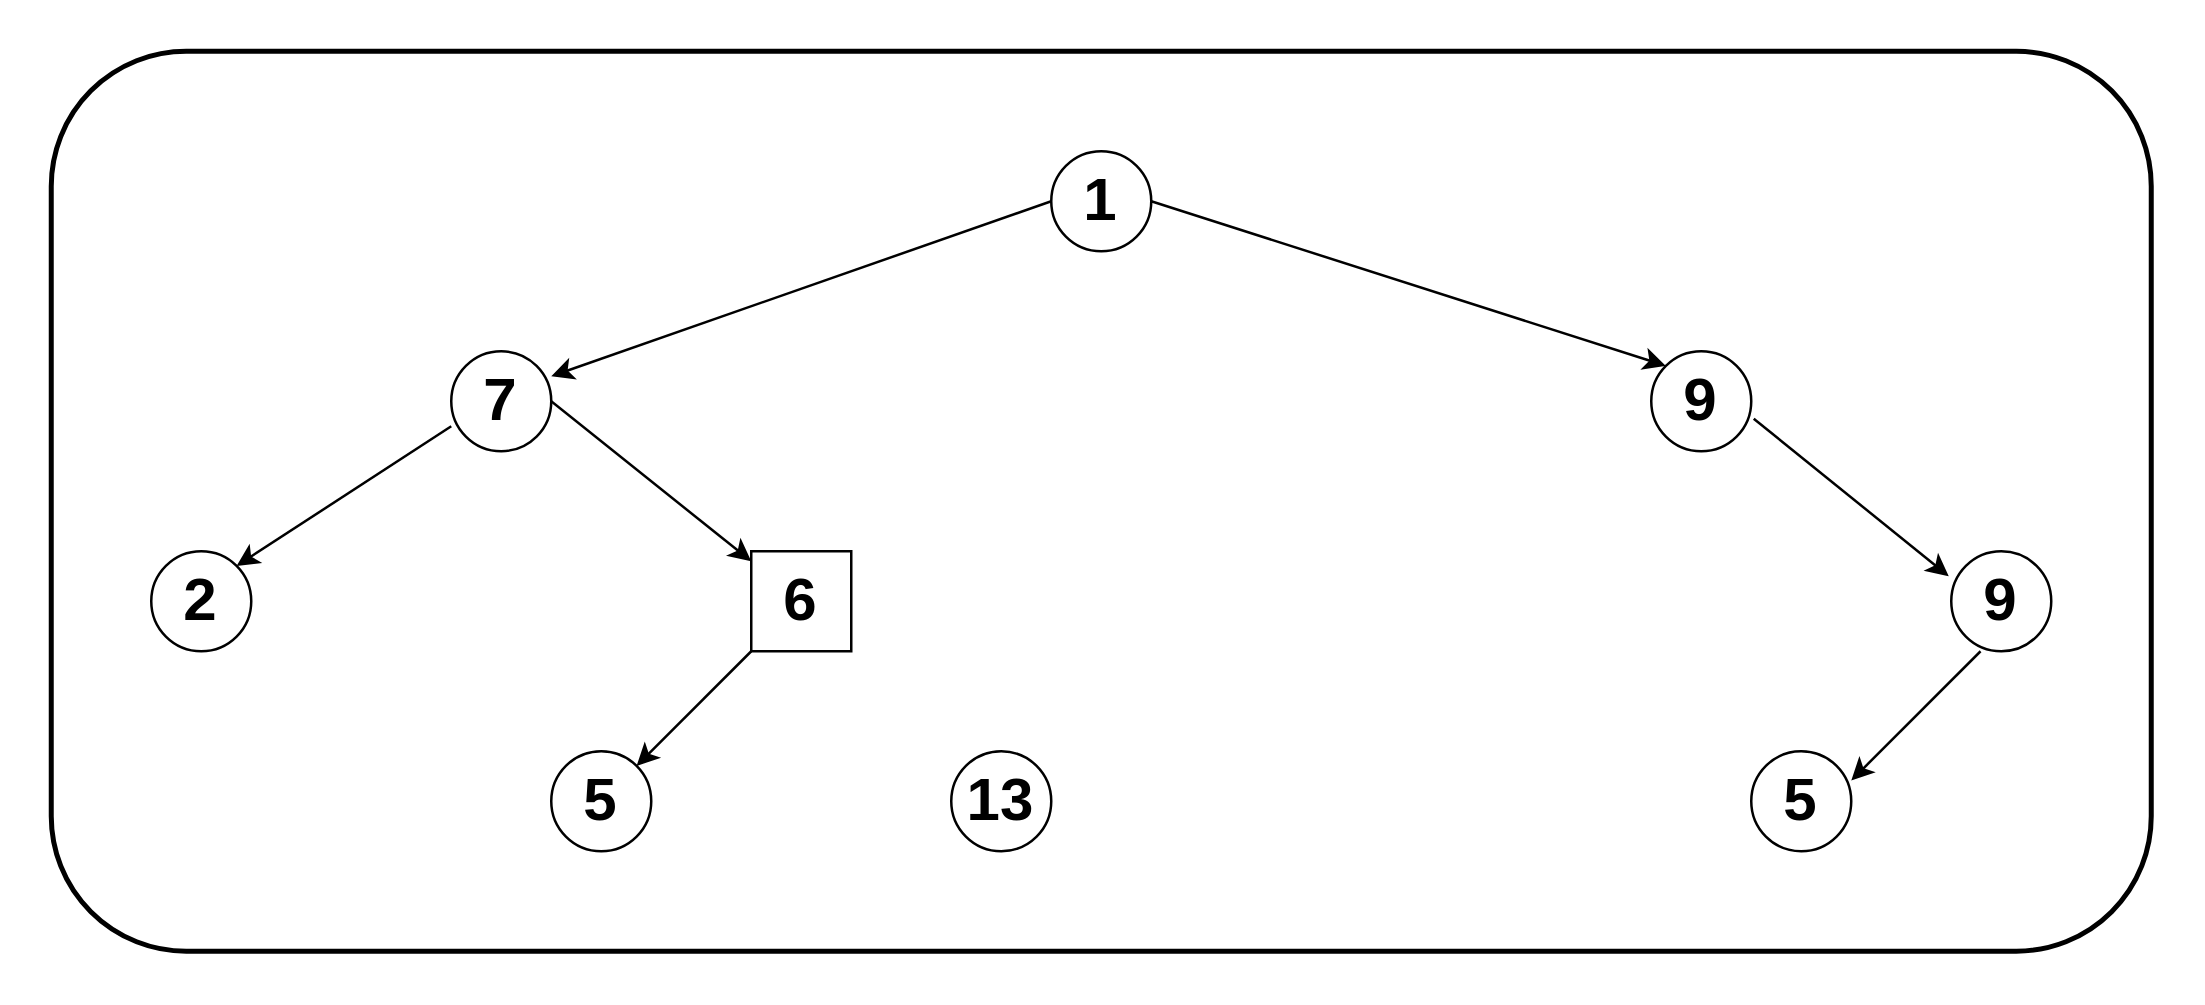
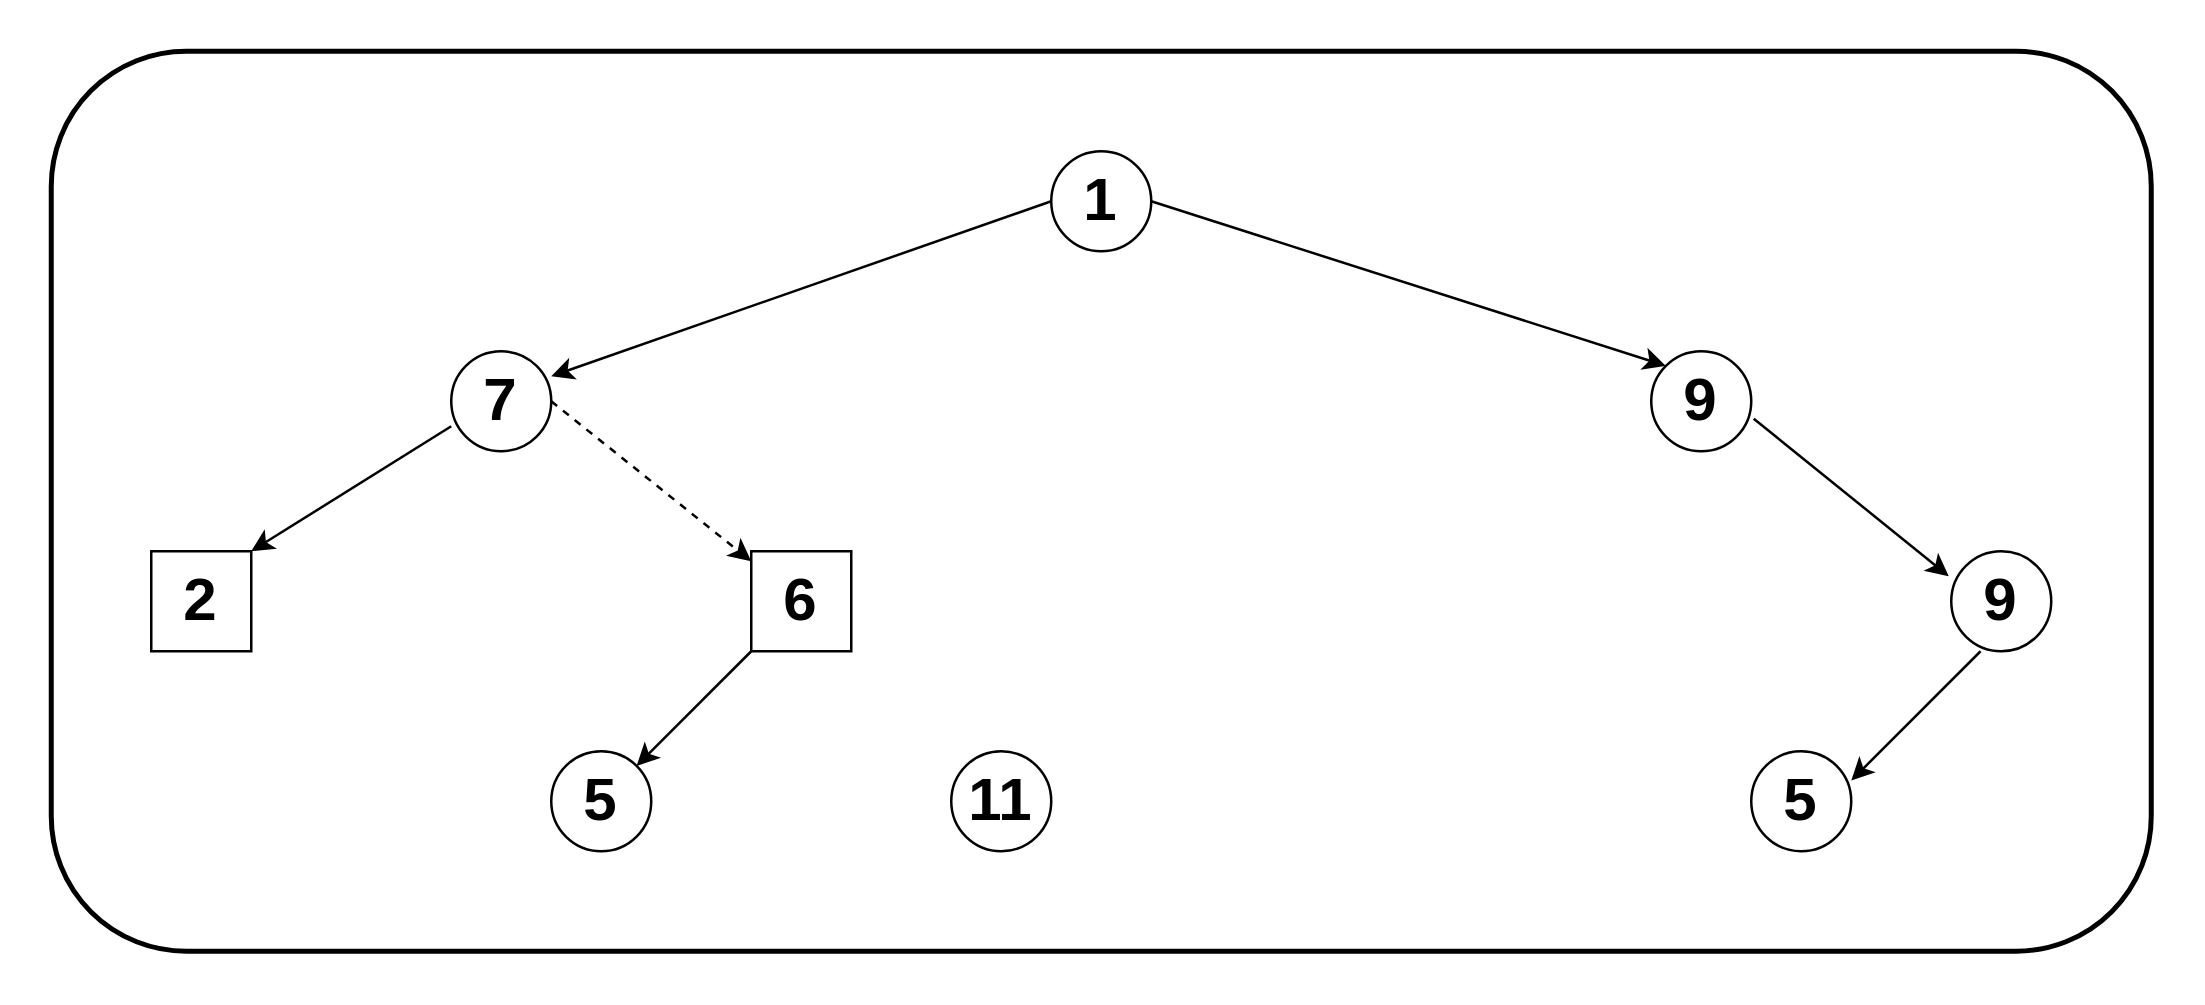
edge "7" -> "6": style solid -> dashed
node "2": shape ellipse -> rectangle
node "13": label "13" -> "11"
